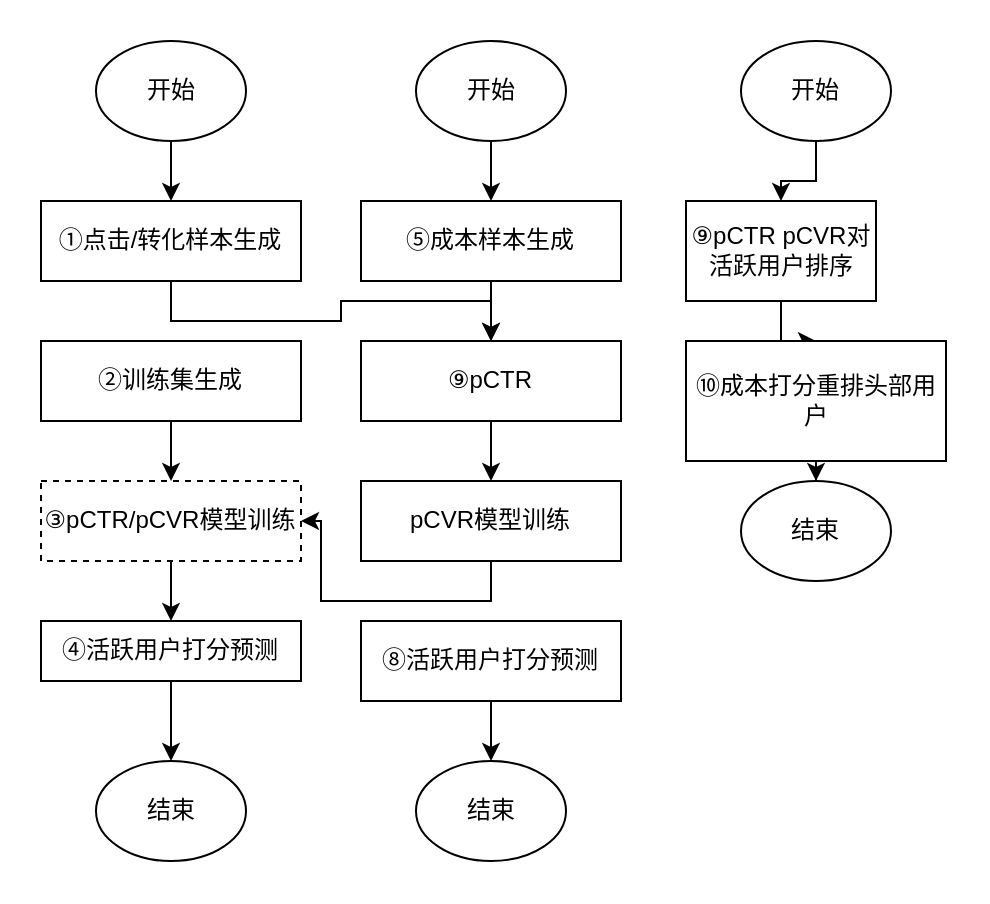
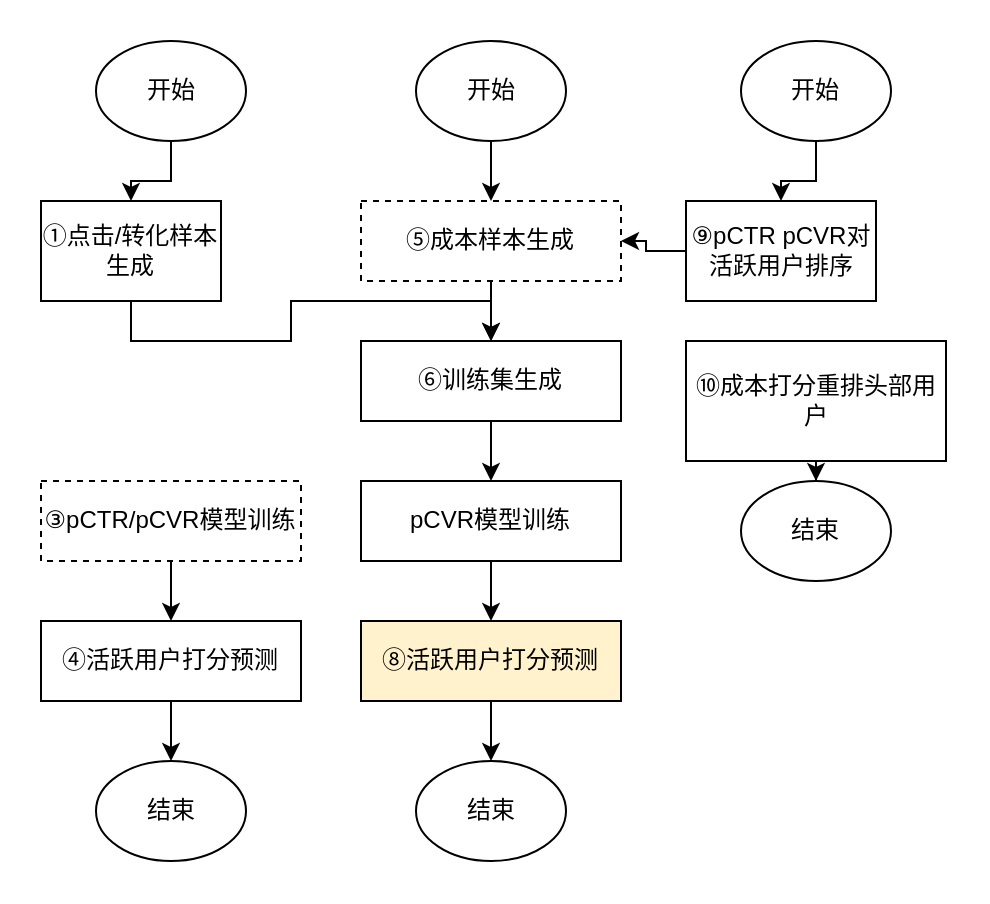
node "①点击/转化样本生成": size 260x80 -> 180x100
node "⑤成本样本生成": style solid -> dashed
edge "⑨pCTR pCVR对活跃用户排序" -> "⑩成本打分重排头部用户": now "⑨pCTR pCVR对活跃用户排序" -> "⑤成本样本生成"
node "②训练集生成": removed
node "⑨pCTR": label "⑨pCTR" -> "⑥训练集生成"
edge "②训练集生成" -> "③pCTR/pCVR模型训练": removed
edge "pCVR模型训练" -> "③pCTR/pCVR模型训练": now "pCVR模型训练" -> "⑧活跃用户打分预测"
node "④活跃用户打分预测": size 260x60 -> 260x80
node "⑧活跃用户打分预测": fillcolor #ffffff -> #fff2cc
